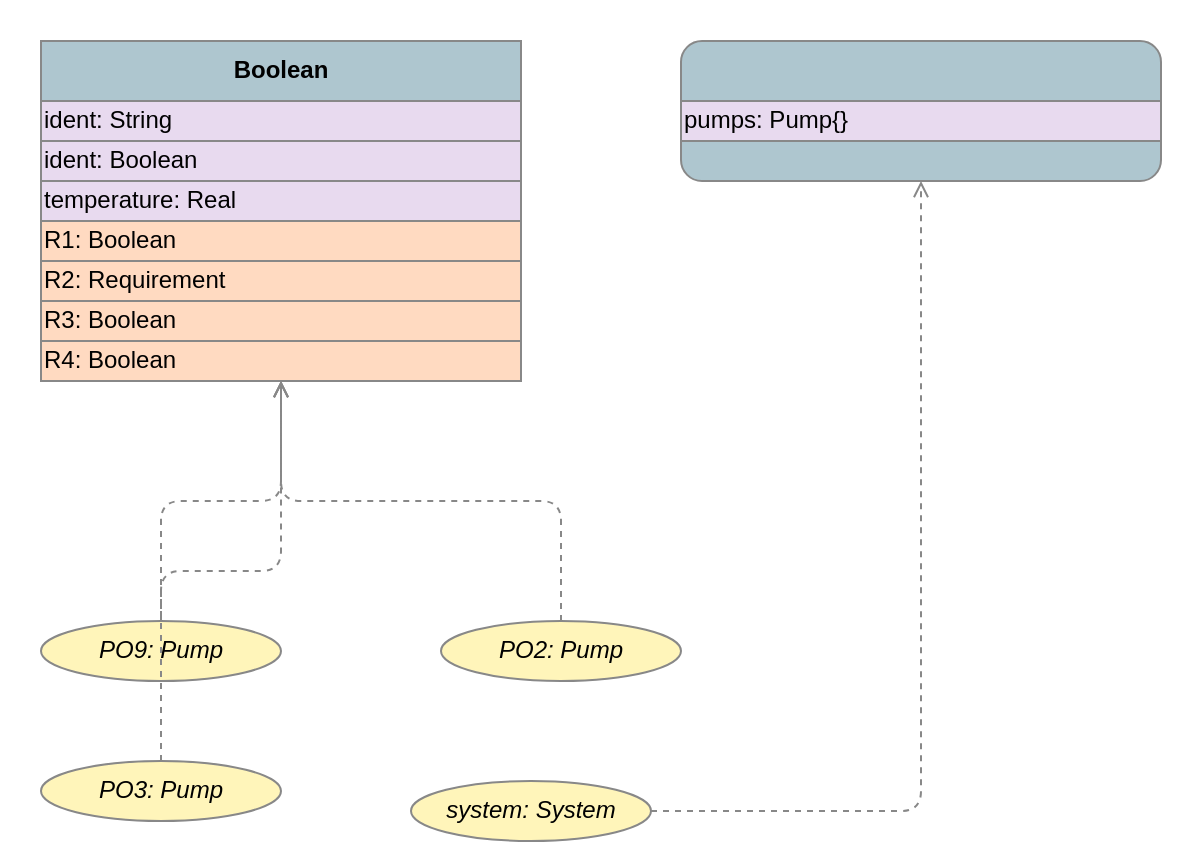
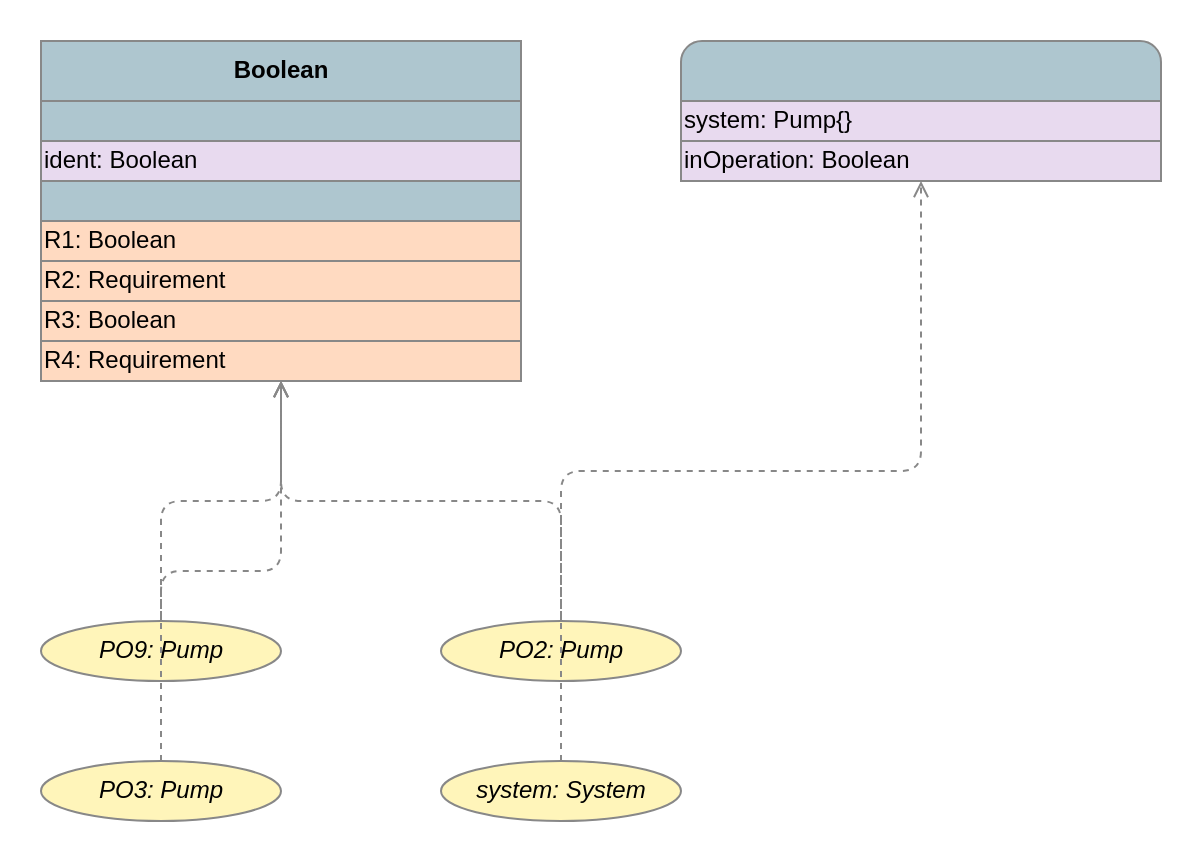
node "ident: String": removed
node "pumps: Pump{}": label "pumps: Pump{}" -> "system: Pump{}"
node "inOperation: Boolean": added
node "temperature: Real": removed
node "R4: Boolean": label "R4: Boolean" -> "R4: Requirement"
node "system: System": moved (531, 811) -> (561, 791)
